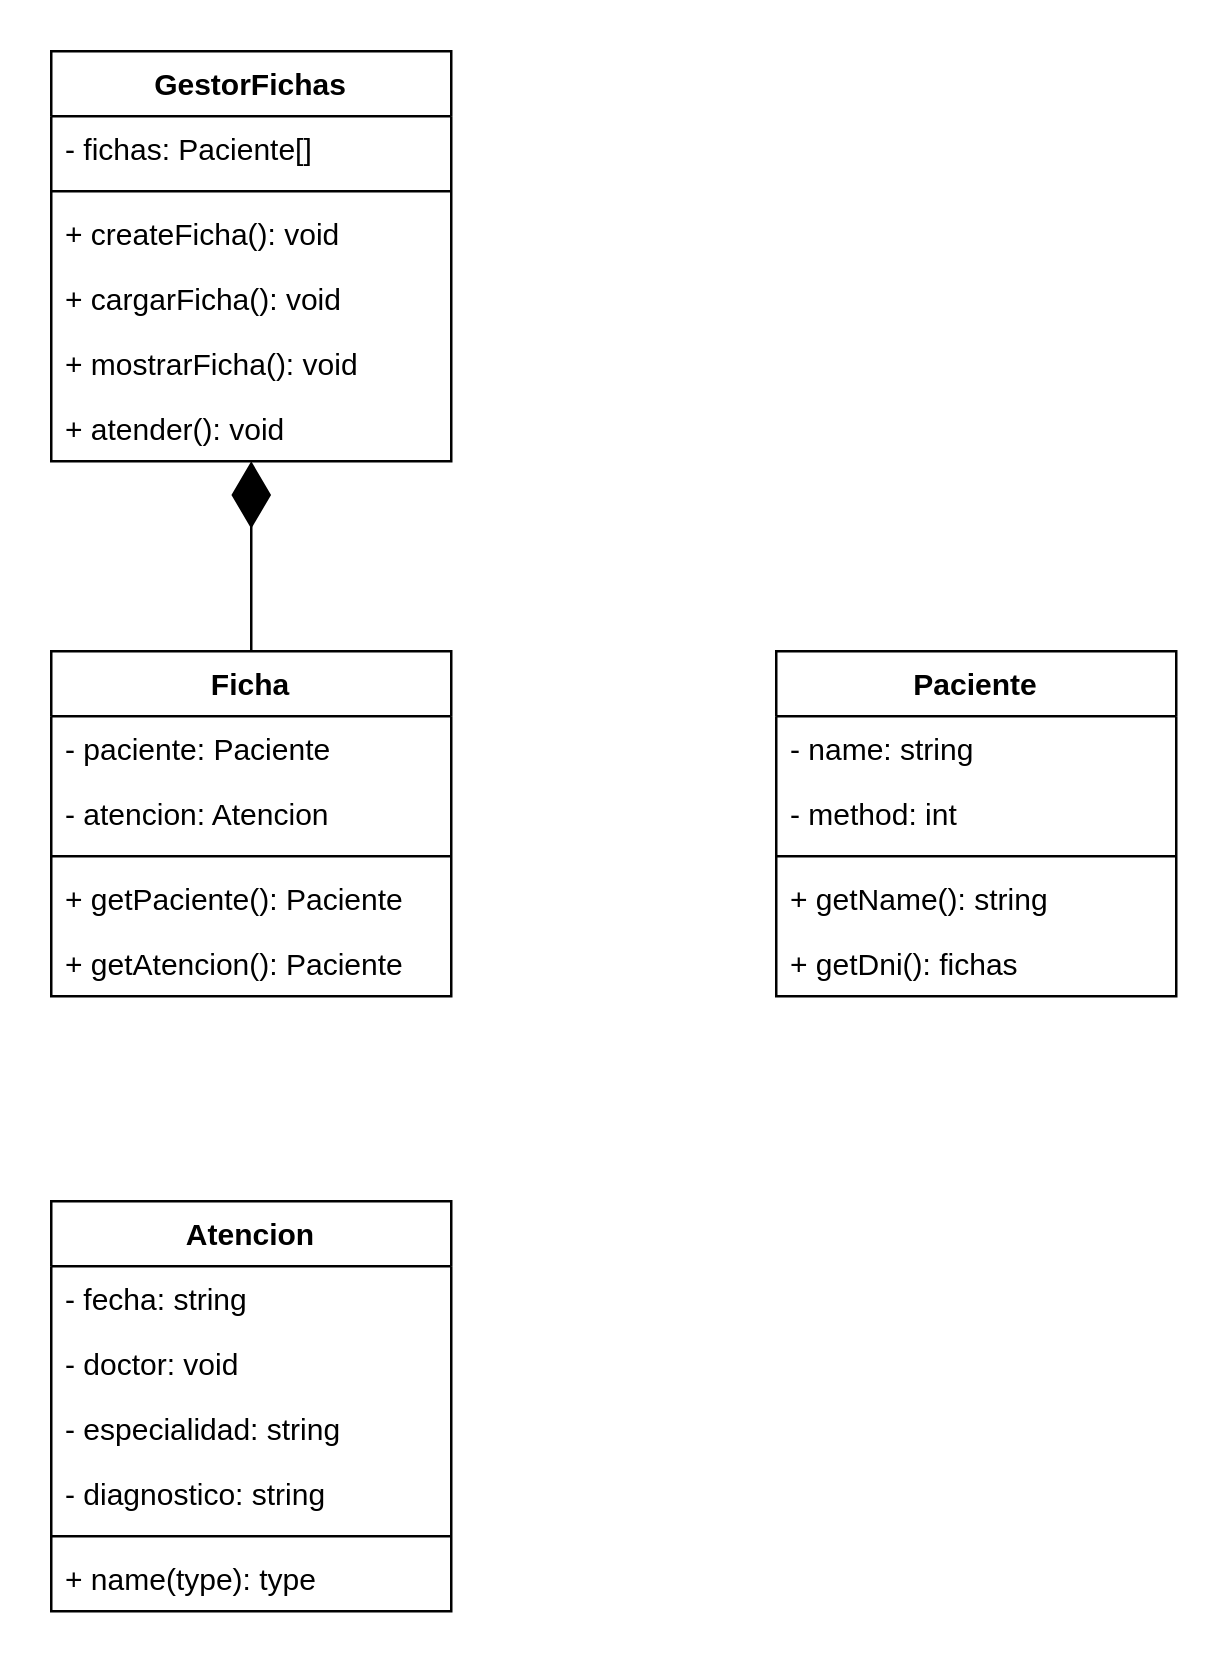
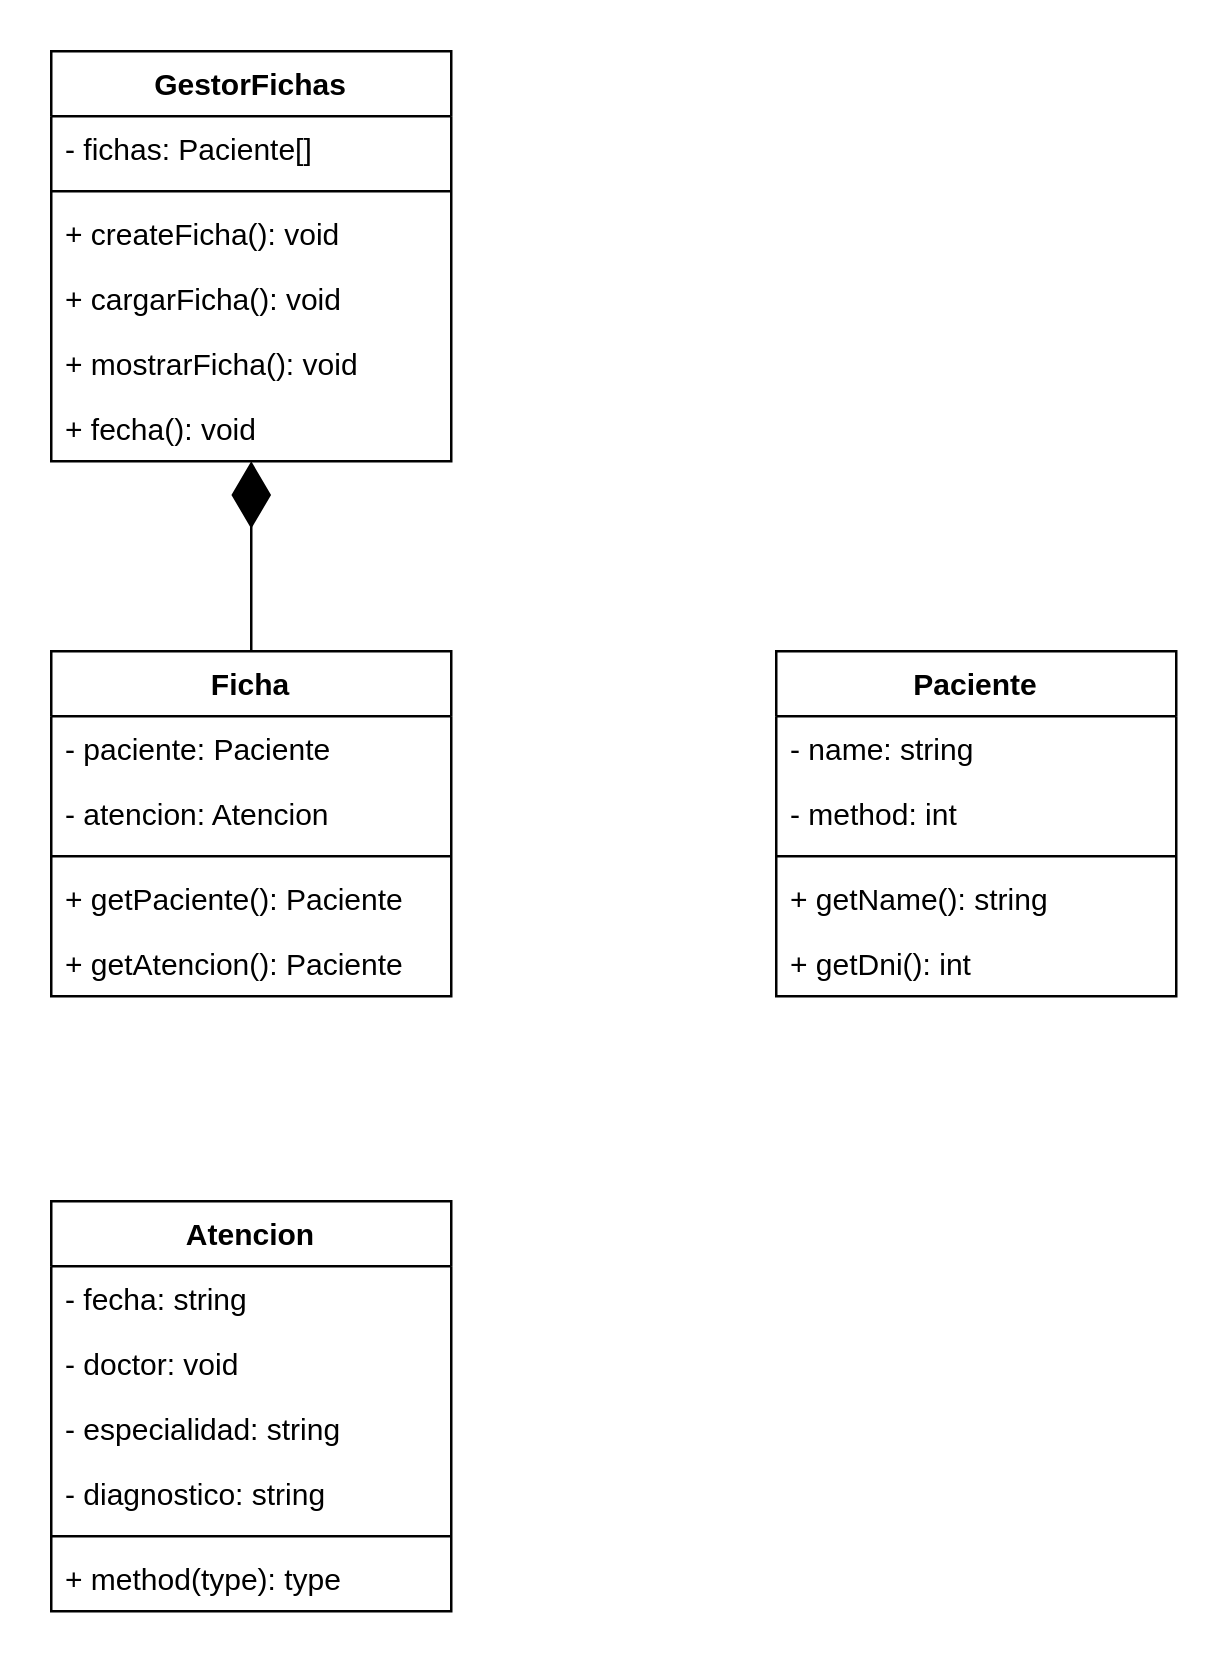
node "+ atender(): void": label "+ atender(): void" -> "+ fecha(): void"
node "+ getDni(): fichas": label "+ getDni(): fichas" -> "+ getDni(): int"
node "+ name(type): type": label "+ name(type): type" -> "+ method(type): type"
